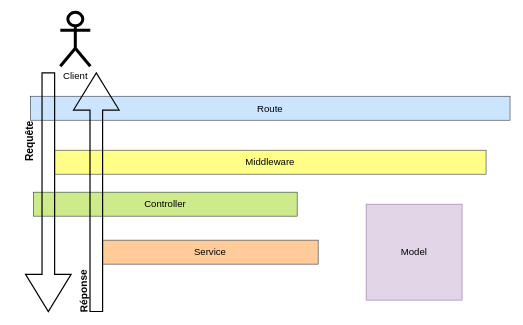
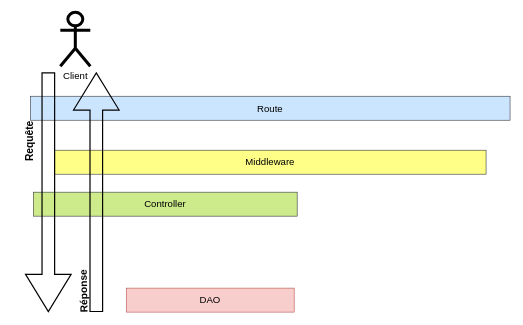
node "Service": removed
node "Model": removed
node "DAO": added
